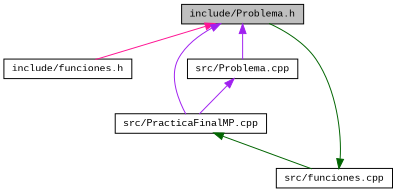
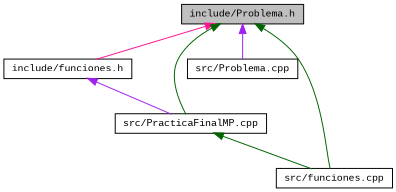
edge "src/PracticaFinalMP.cpp" -> "include/Problema.h": color purple -> darkgreen
edge "include/Problema.h" -> "src/funciones.cpp": reversed
edge "src/PracticaFinalMP.cpp" -> "src/Problema.cpp": now "src/PracticaFinalMP.cpp" -> "include/funciones.h"
